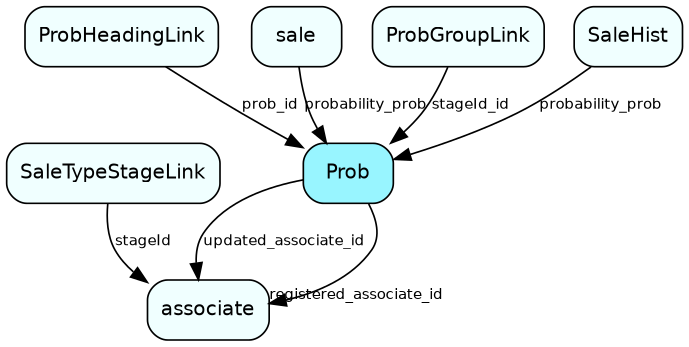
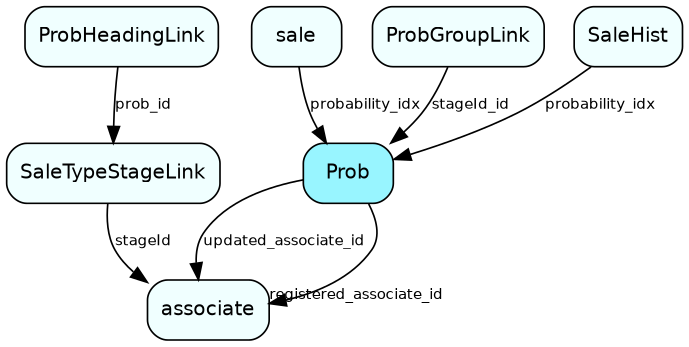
edge "ProbHeadingLink" -> "Prob": now "ProbHeadingLink" -> "SaleTypeStageLink"
edge "sale" -> "Prob": label "probability_prob" -> "probability_idx"
edge "SaleHist" -> "Prob": label "probability_prob" -> "probability_idx"
